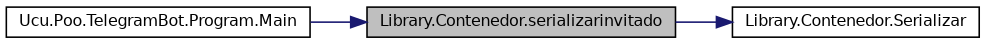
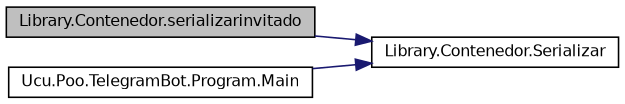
edge "Ucu.Poo.TelegramBot.Program.Main" -> "Library.Contenedor.serializarinvitado": now "Ucu.Poo.TelegramBot.Program.Main" -> "Library.Contenedor.Serializar"
